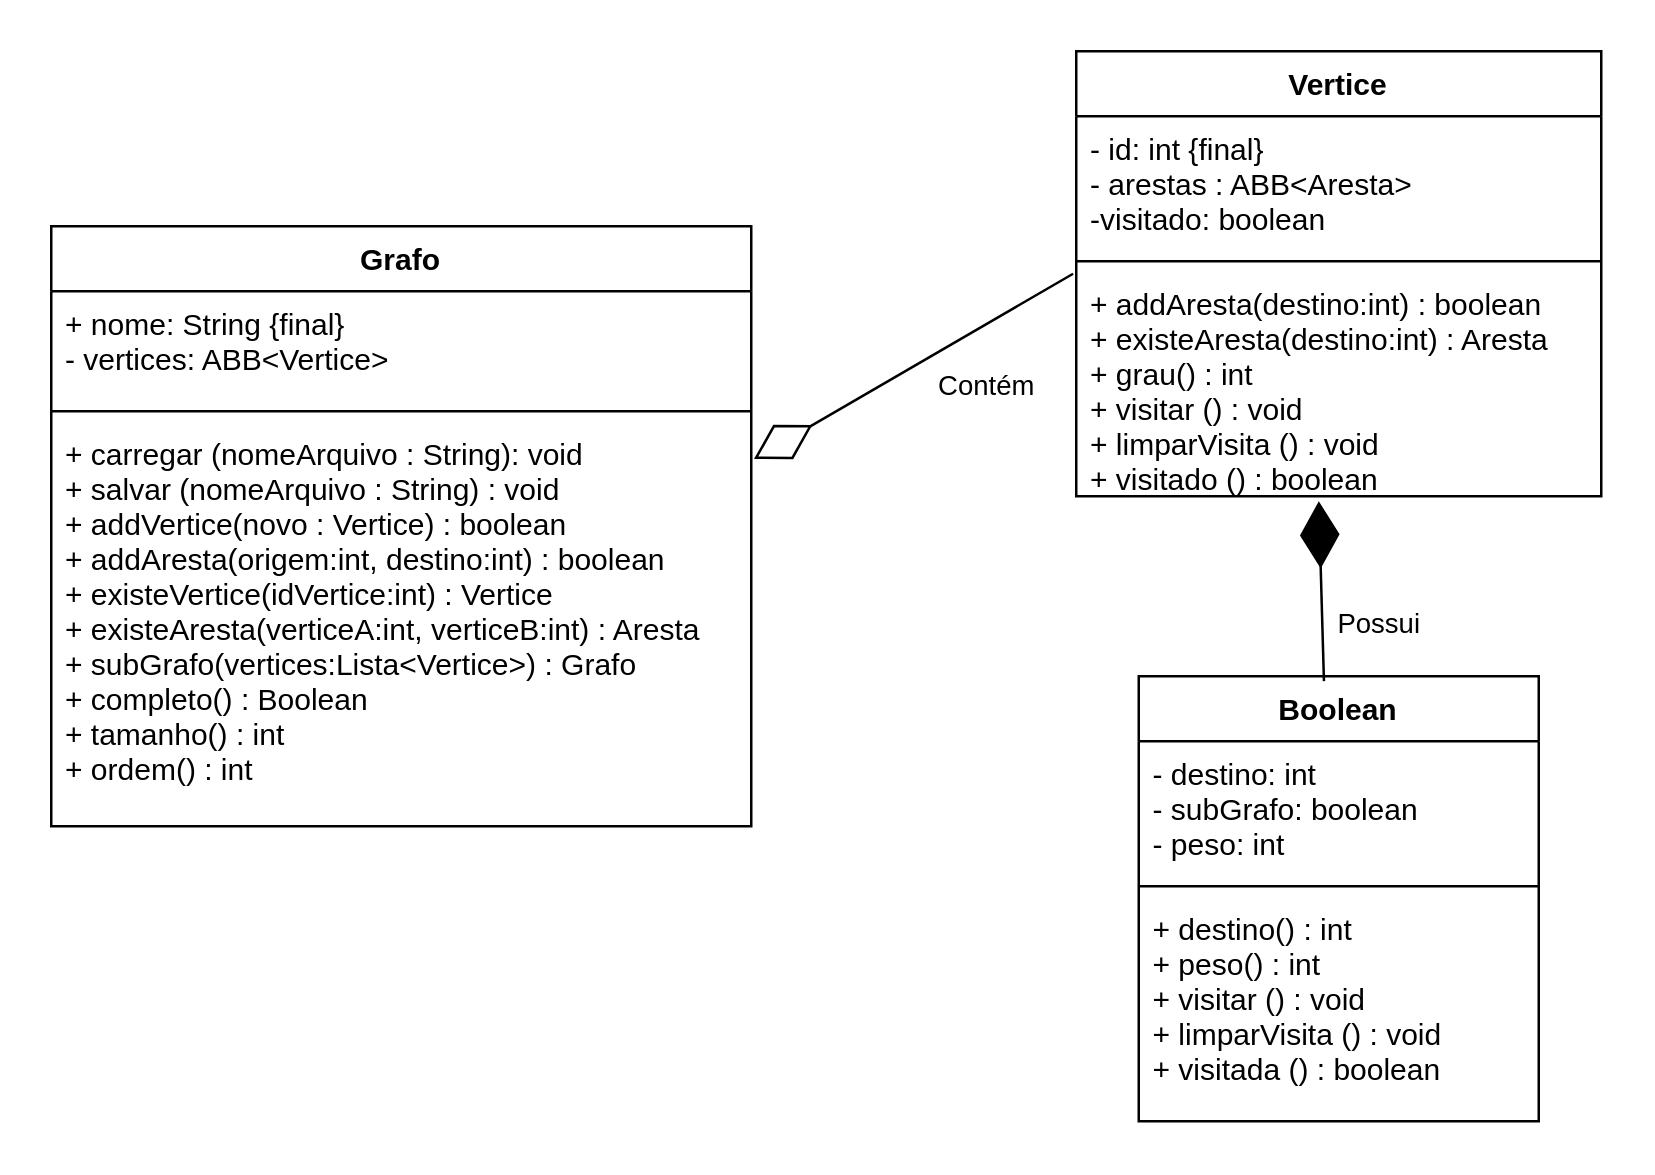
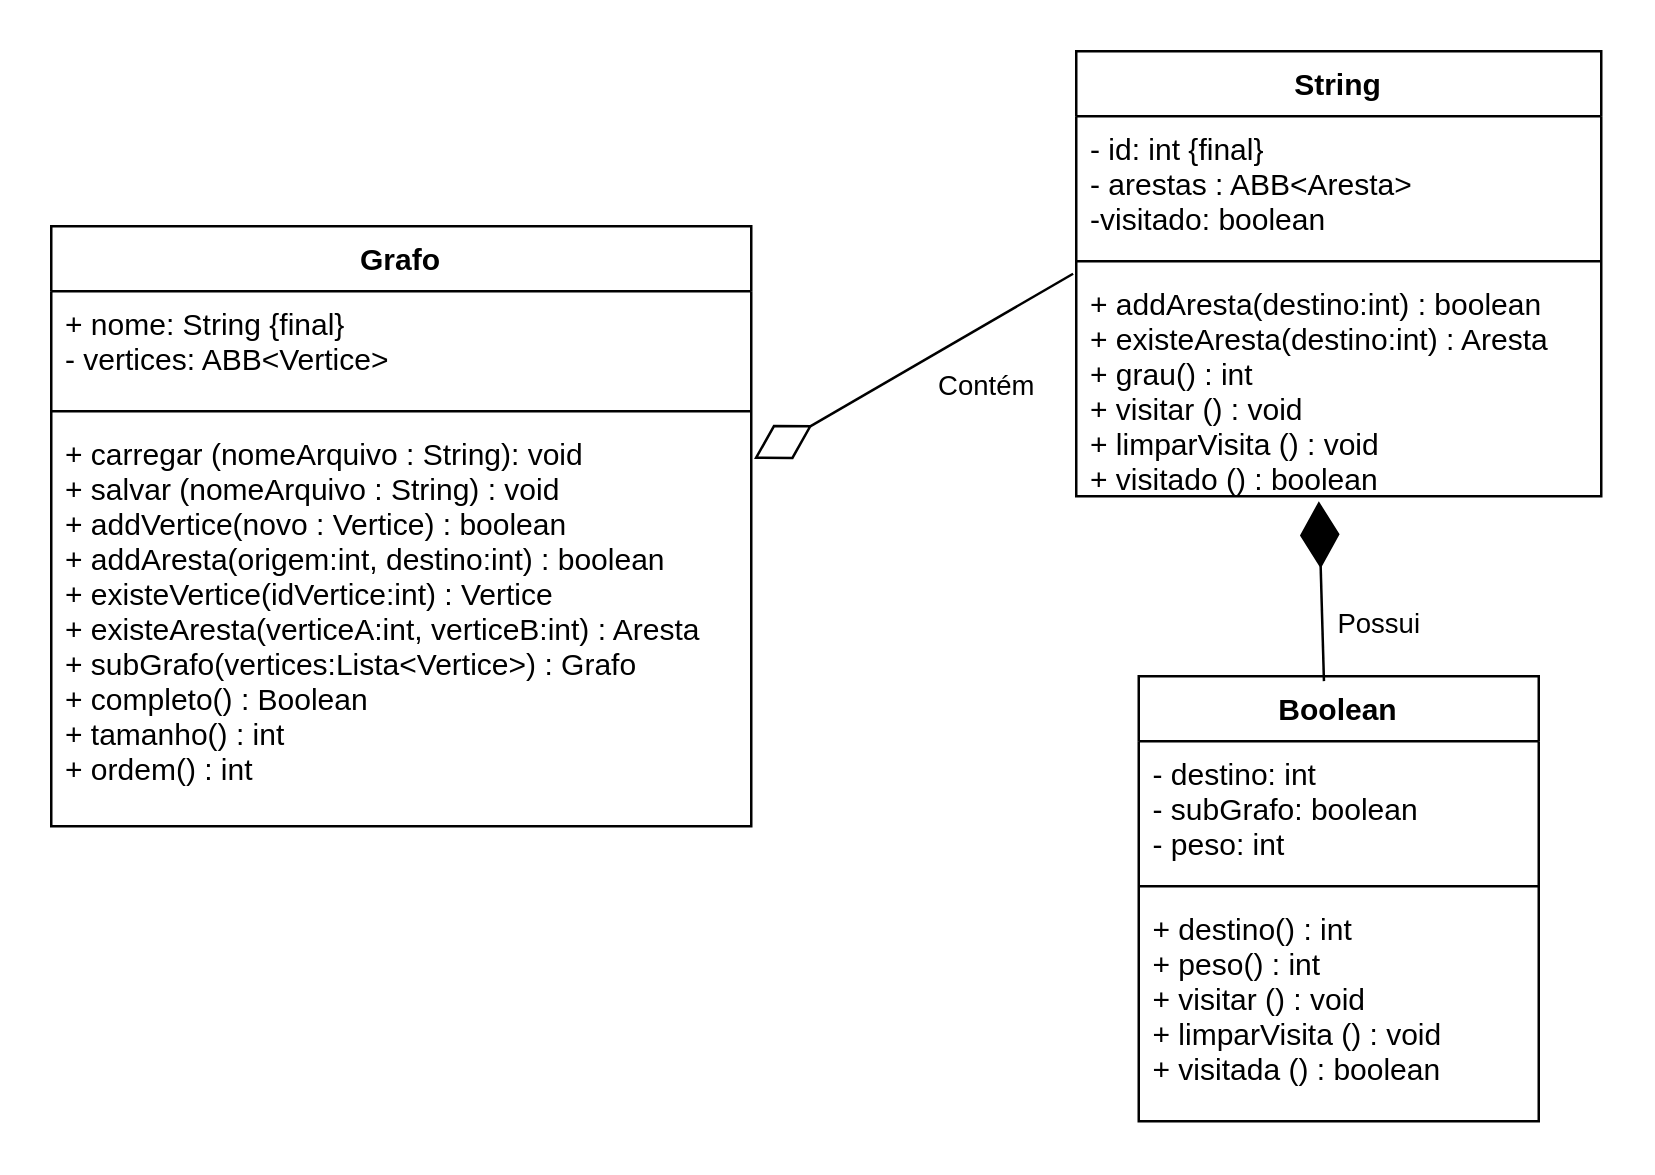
node "Vertice": label "Vertice" -> "String"
